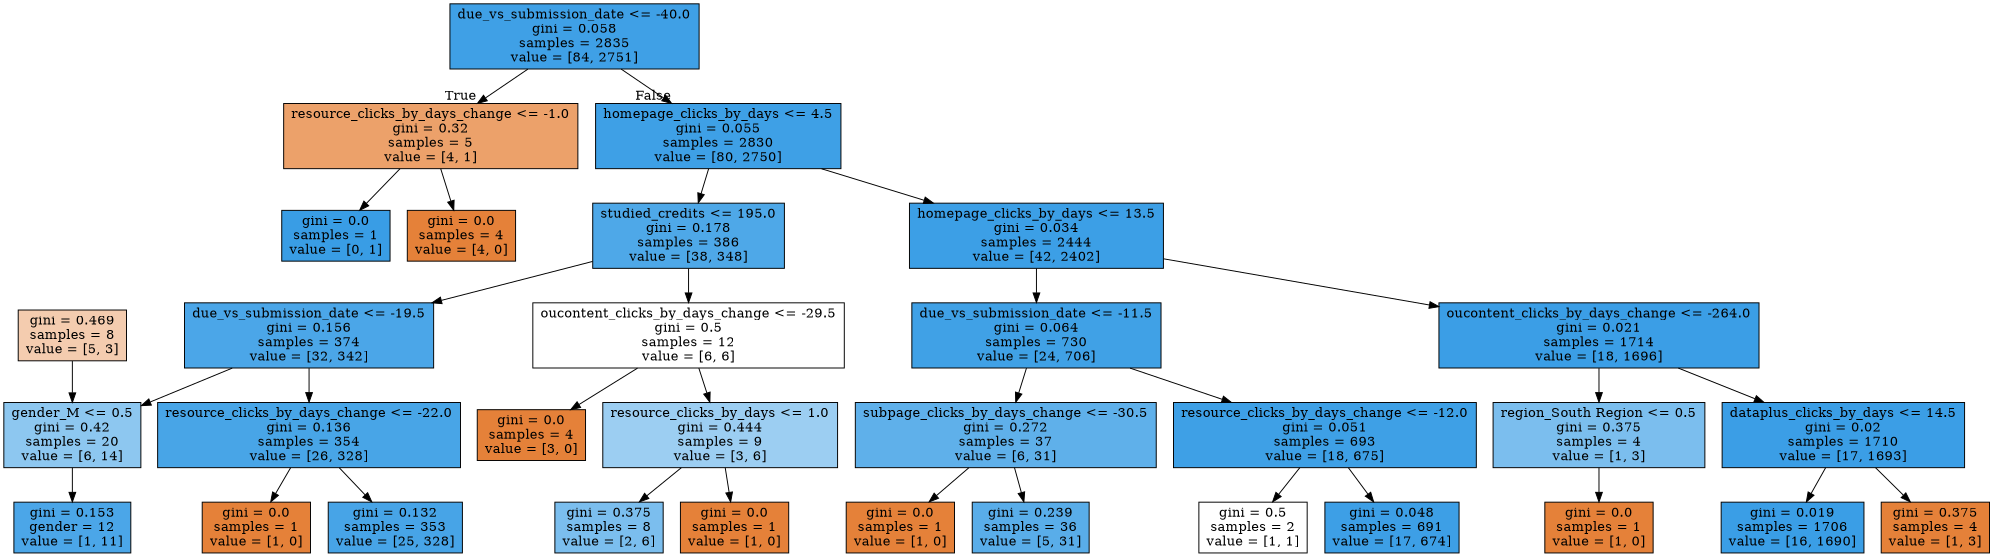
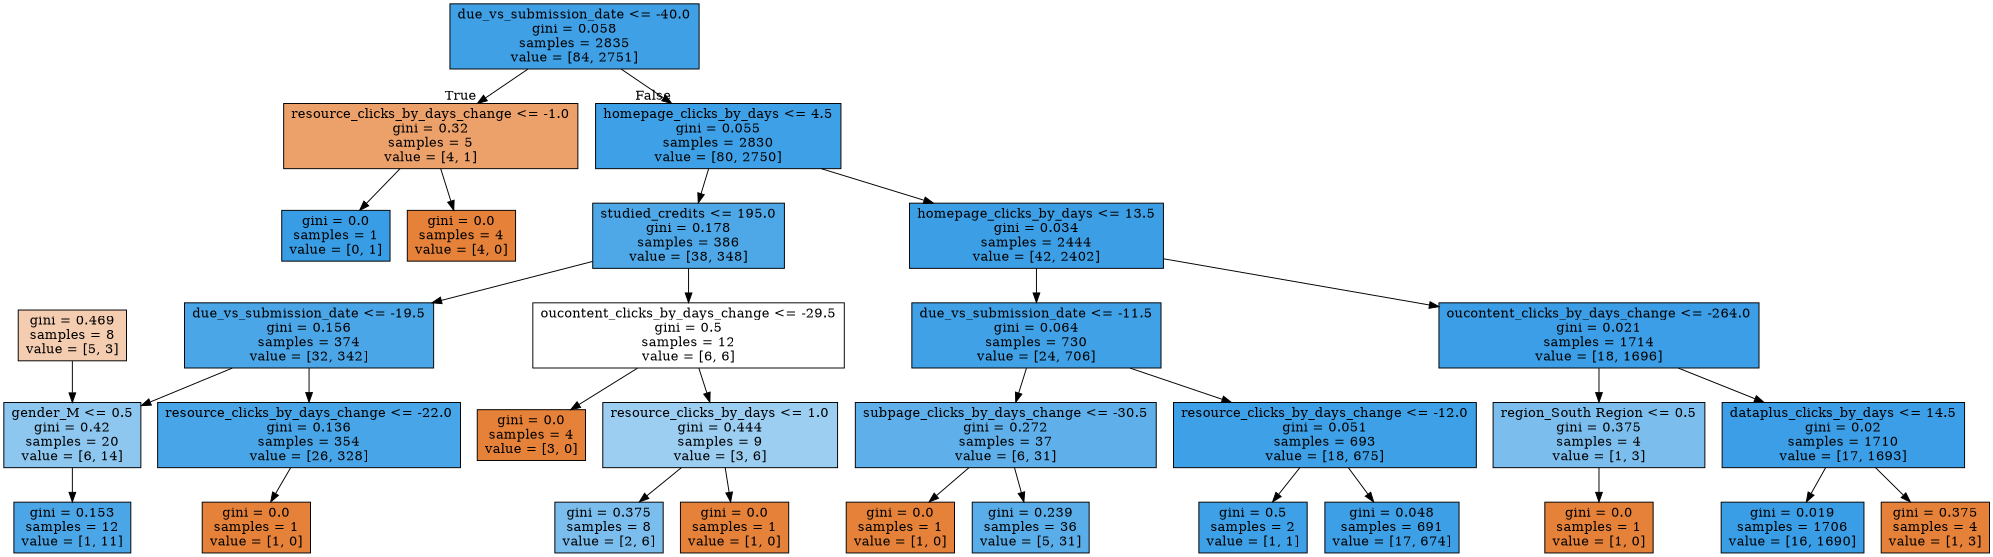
node "gini = 0.153 gender = 12 value = [1, 11]": label "gini = 0.153 gender = 12 value = [1, 11]" -> "gini = 0.153 samples = 12 value = [1, 11]"
node "gini = 0.132 samples = 353 value = [25, 328]": removed
node "gini = 0.5 samples = 2 value = [1, 1]": fillcolor #e5813900 -> #399de5f8
